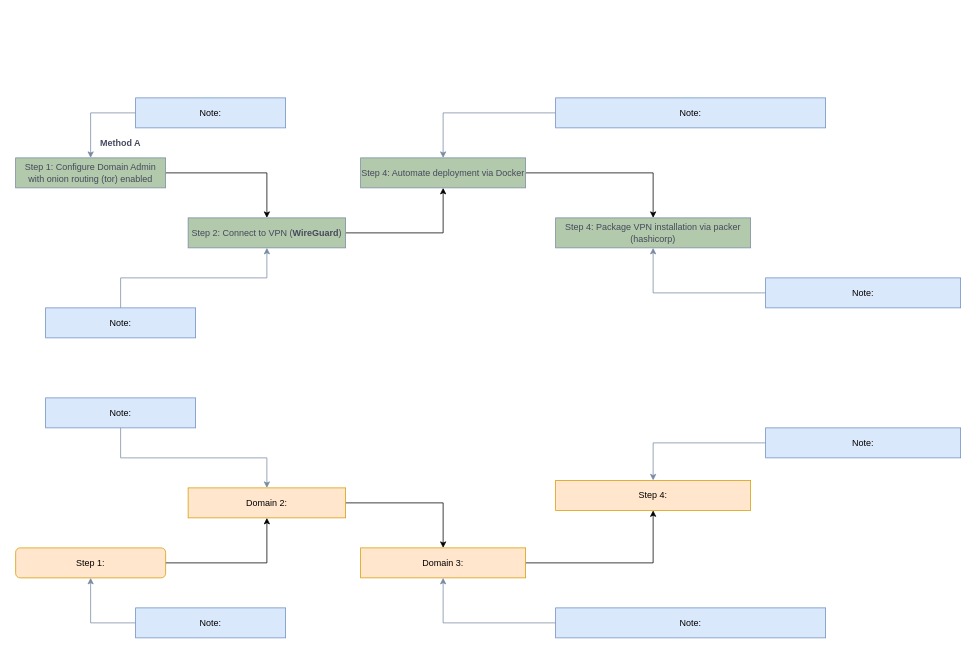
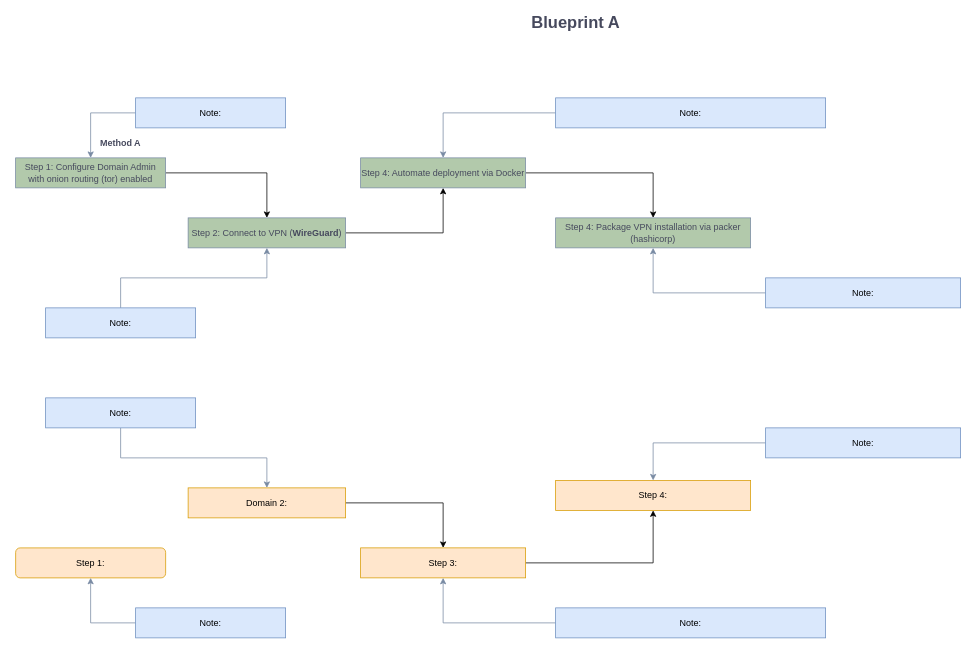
node "Blueprint A": added
edge "Step 1:" -> "Domain 2:": removed
node "Domain 3:": label "Domain 3:" -> "Step 3:"
